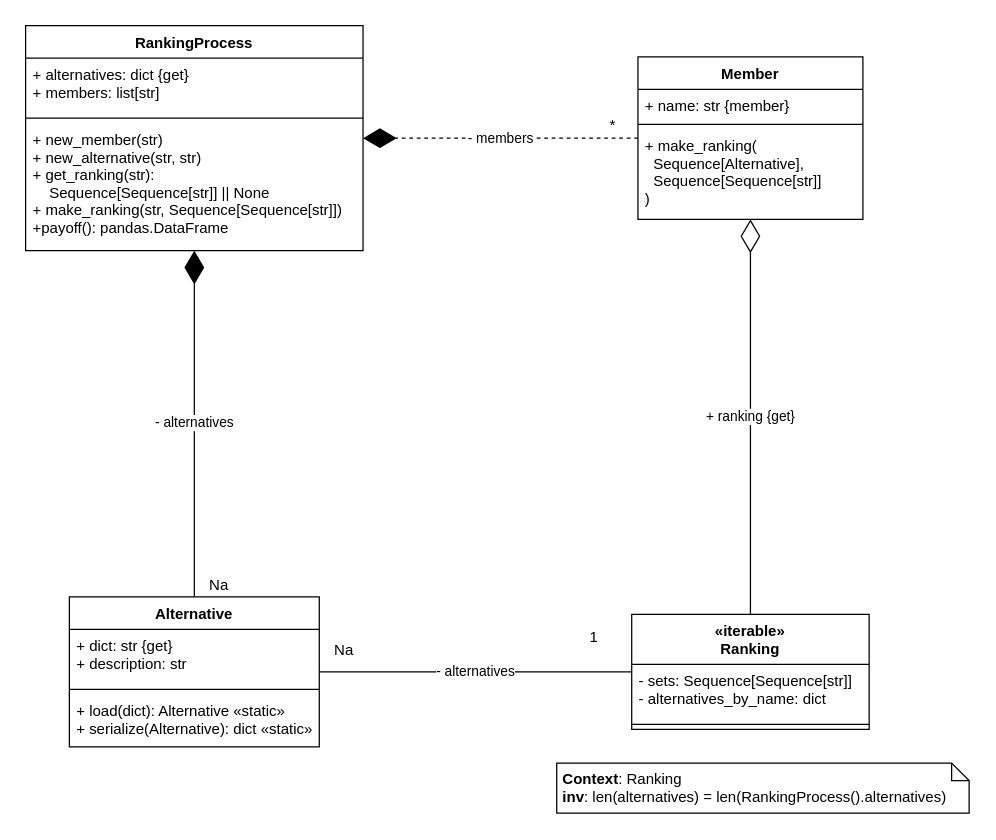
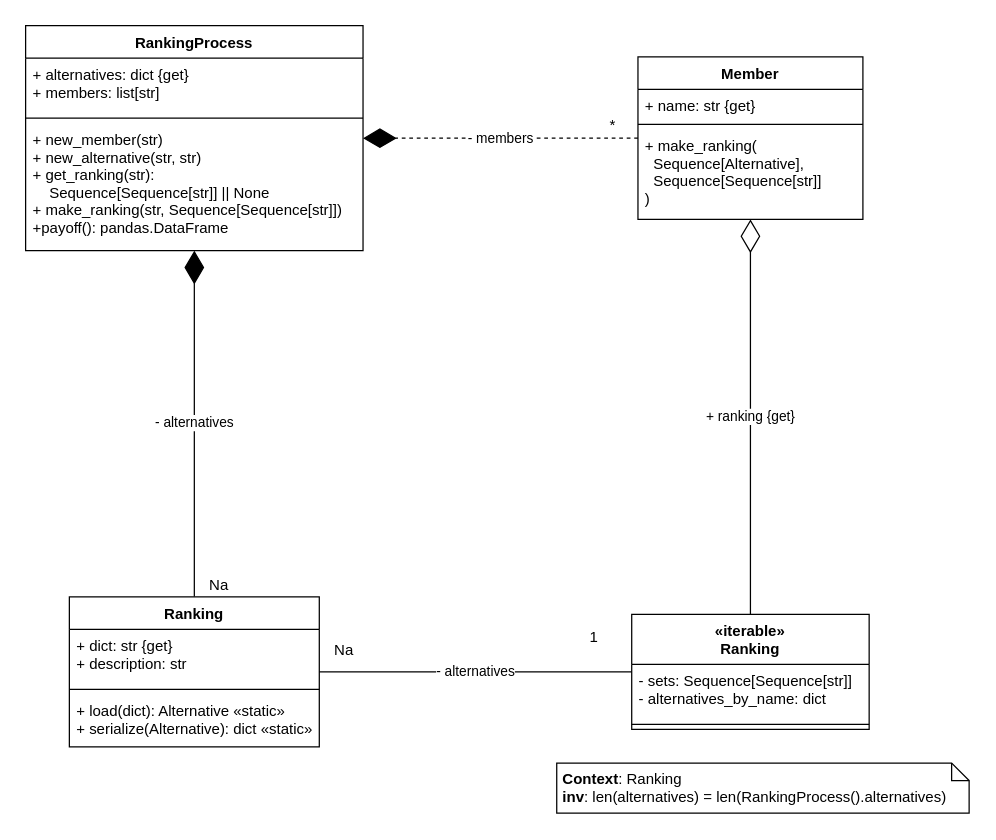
node "+ name: str {member}": label "+ name: str {member}" -> "+ name: str {get}"
node "Alternative": label "Alternative" -> "Ranking"
